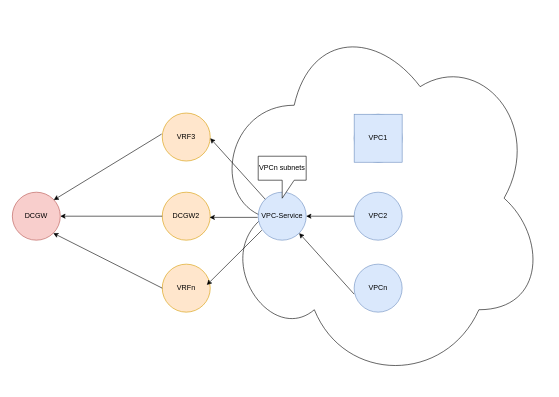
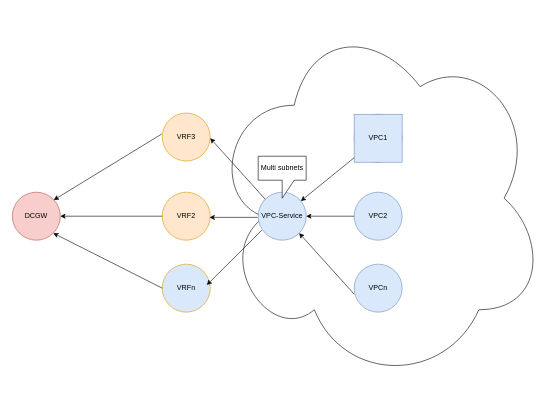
node "VPCn subnets": label "VPCn subnets" -> "Multi subnets"
edge "VPC1" -> "VPC-Service": added
node "DCGW2": label "DCGW2" -> "VRF2"
node "VRFn": fillcolor #ffe6cc -> #dae8fc
